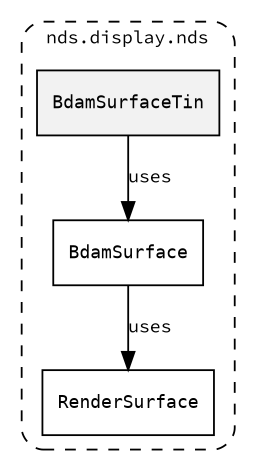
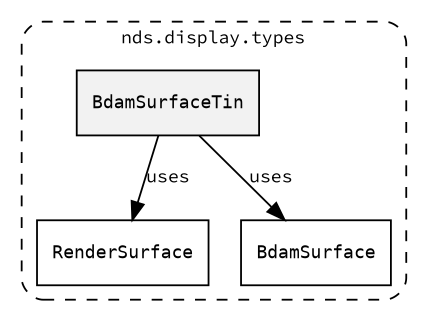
cluster "nds.display.nds": label "nds.display.nds" -> "nds.display.types"
edge "BdamSurface" -> "RenderSurface": now "BdamSurfaceTin" -> "RenderSurface"
